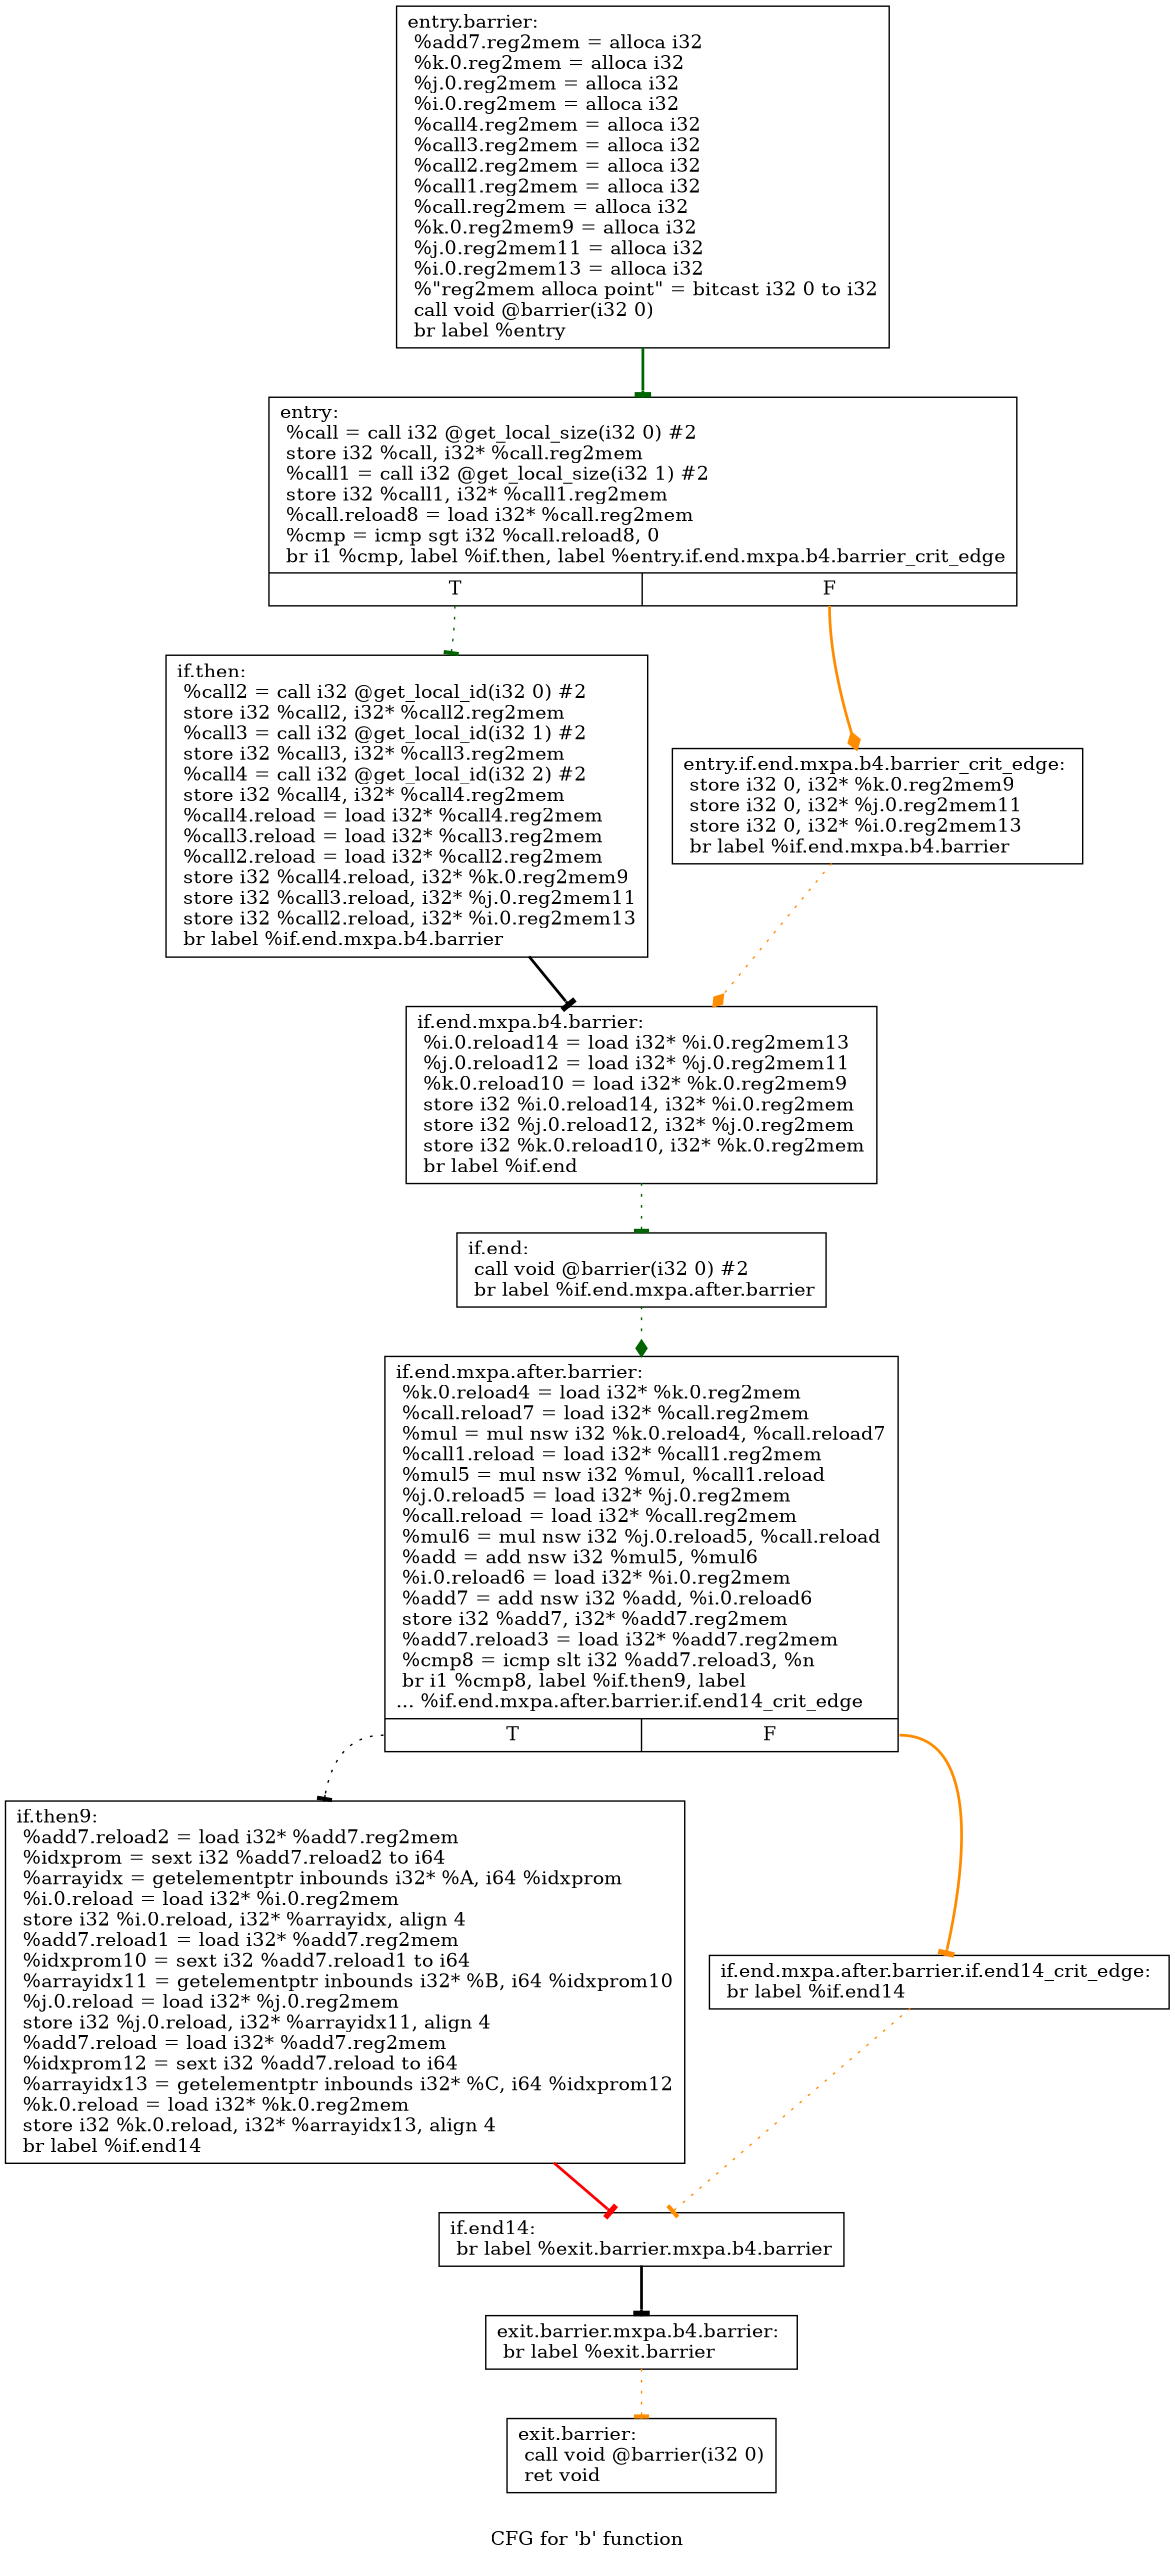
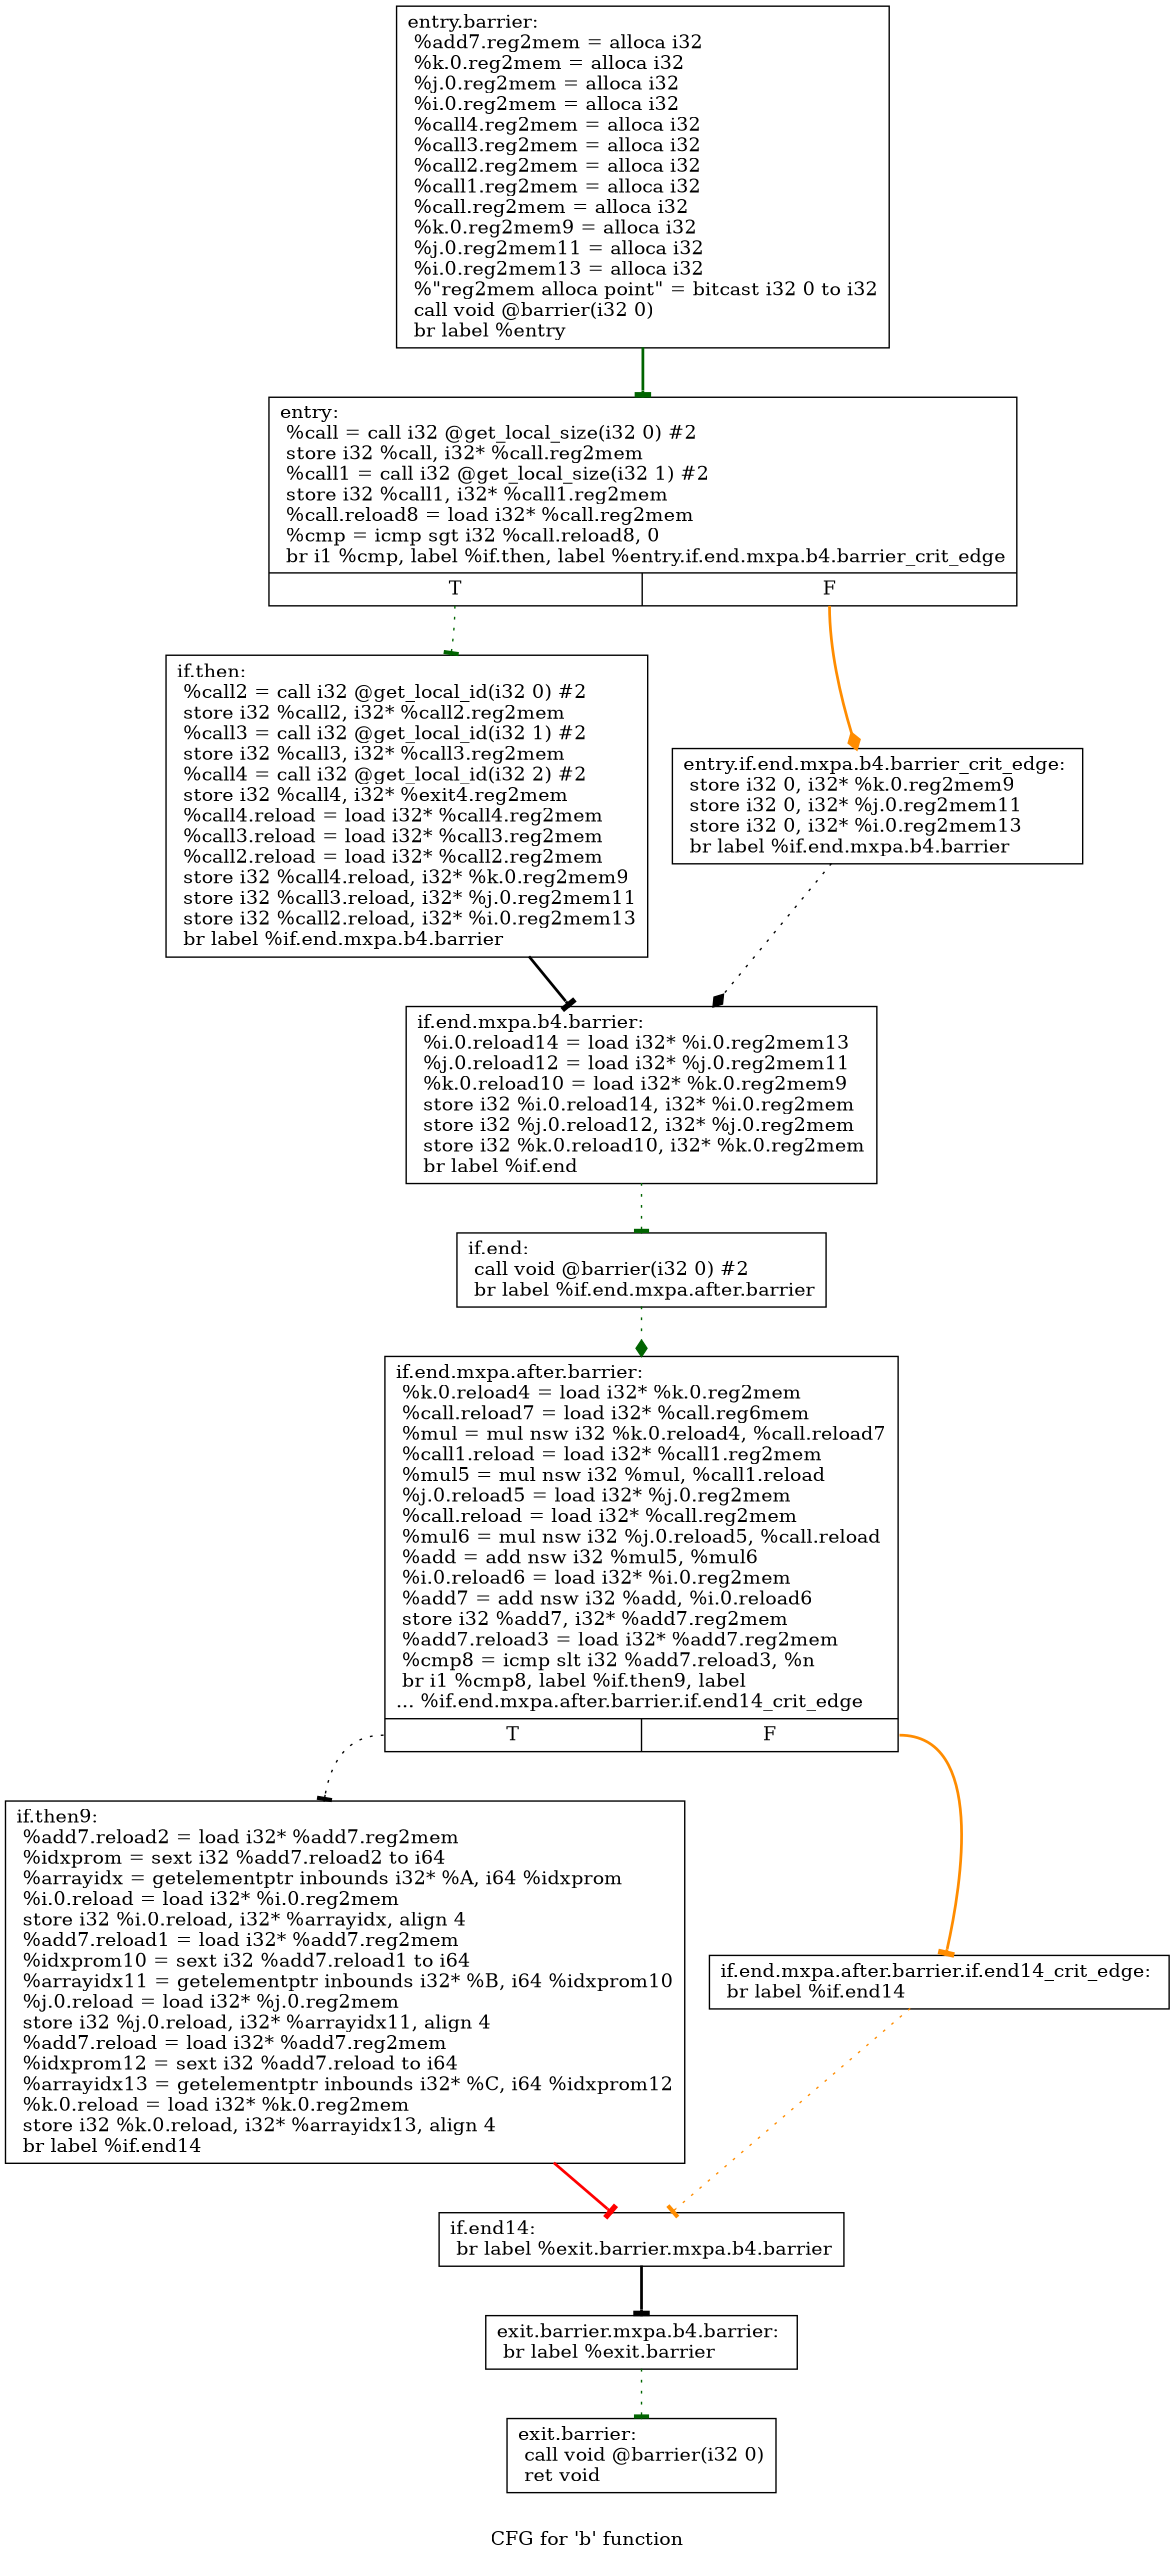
node "if.then:": text "store i32 %call4, i32* %call4.reg2mem" -> "store i32 %call4, i32* %exit4.reg2mem"
edge "entry.if.end.mxpa.b4.barrier_crit_edge:" -> "if.end.mxpa.b4.barrier:": color darkorange -> black
node "if.end.mxpa.after.barrier:": text "%call.reload7 = load i32* %call.reg2mem" -> "%call.reload7 = load i32* %call.reg6mem"
edge "exit.barrier.mxpa.b4.barrier:" -> "exit.barrier:": color darkorange -> darkgreen
